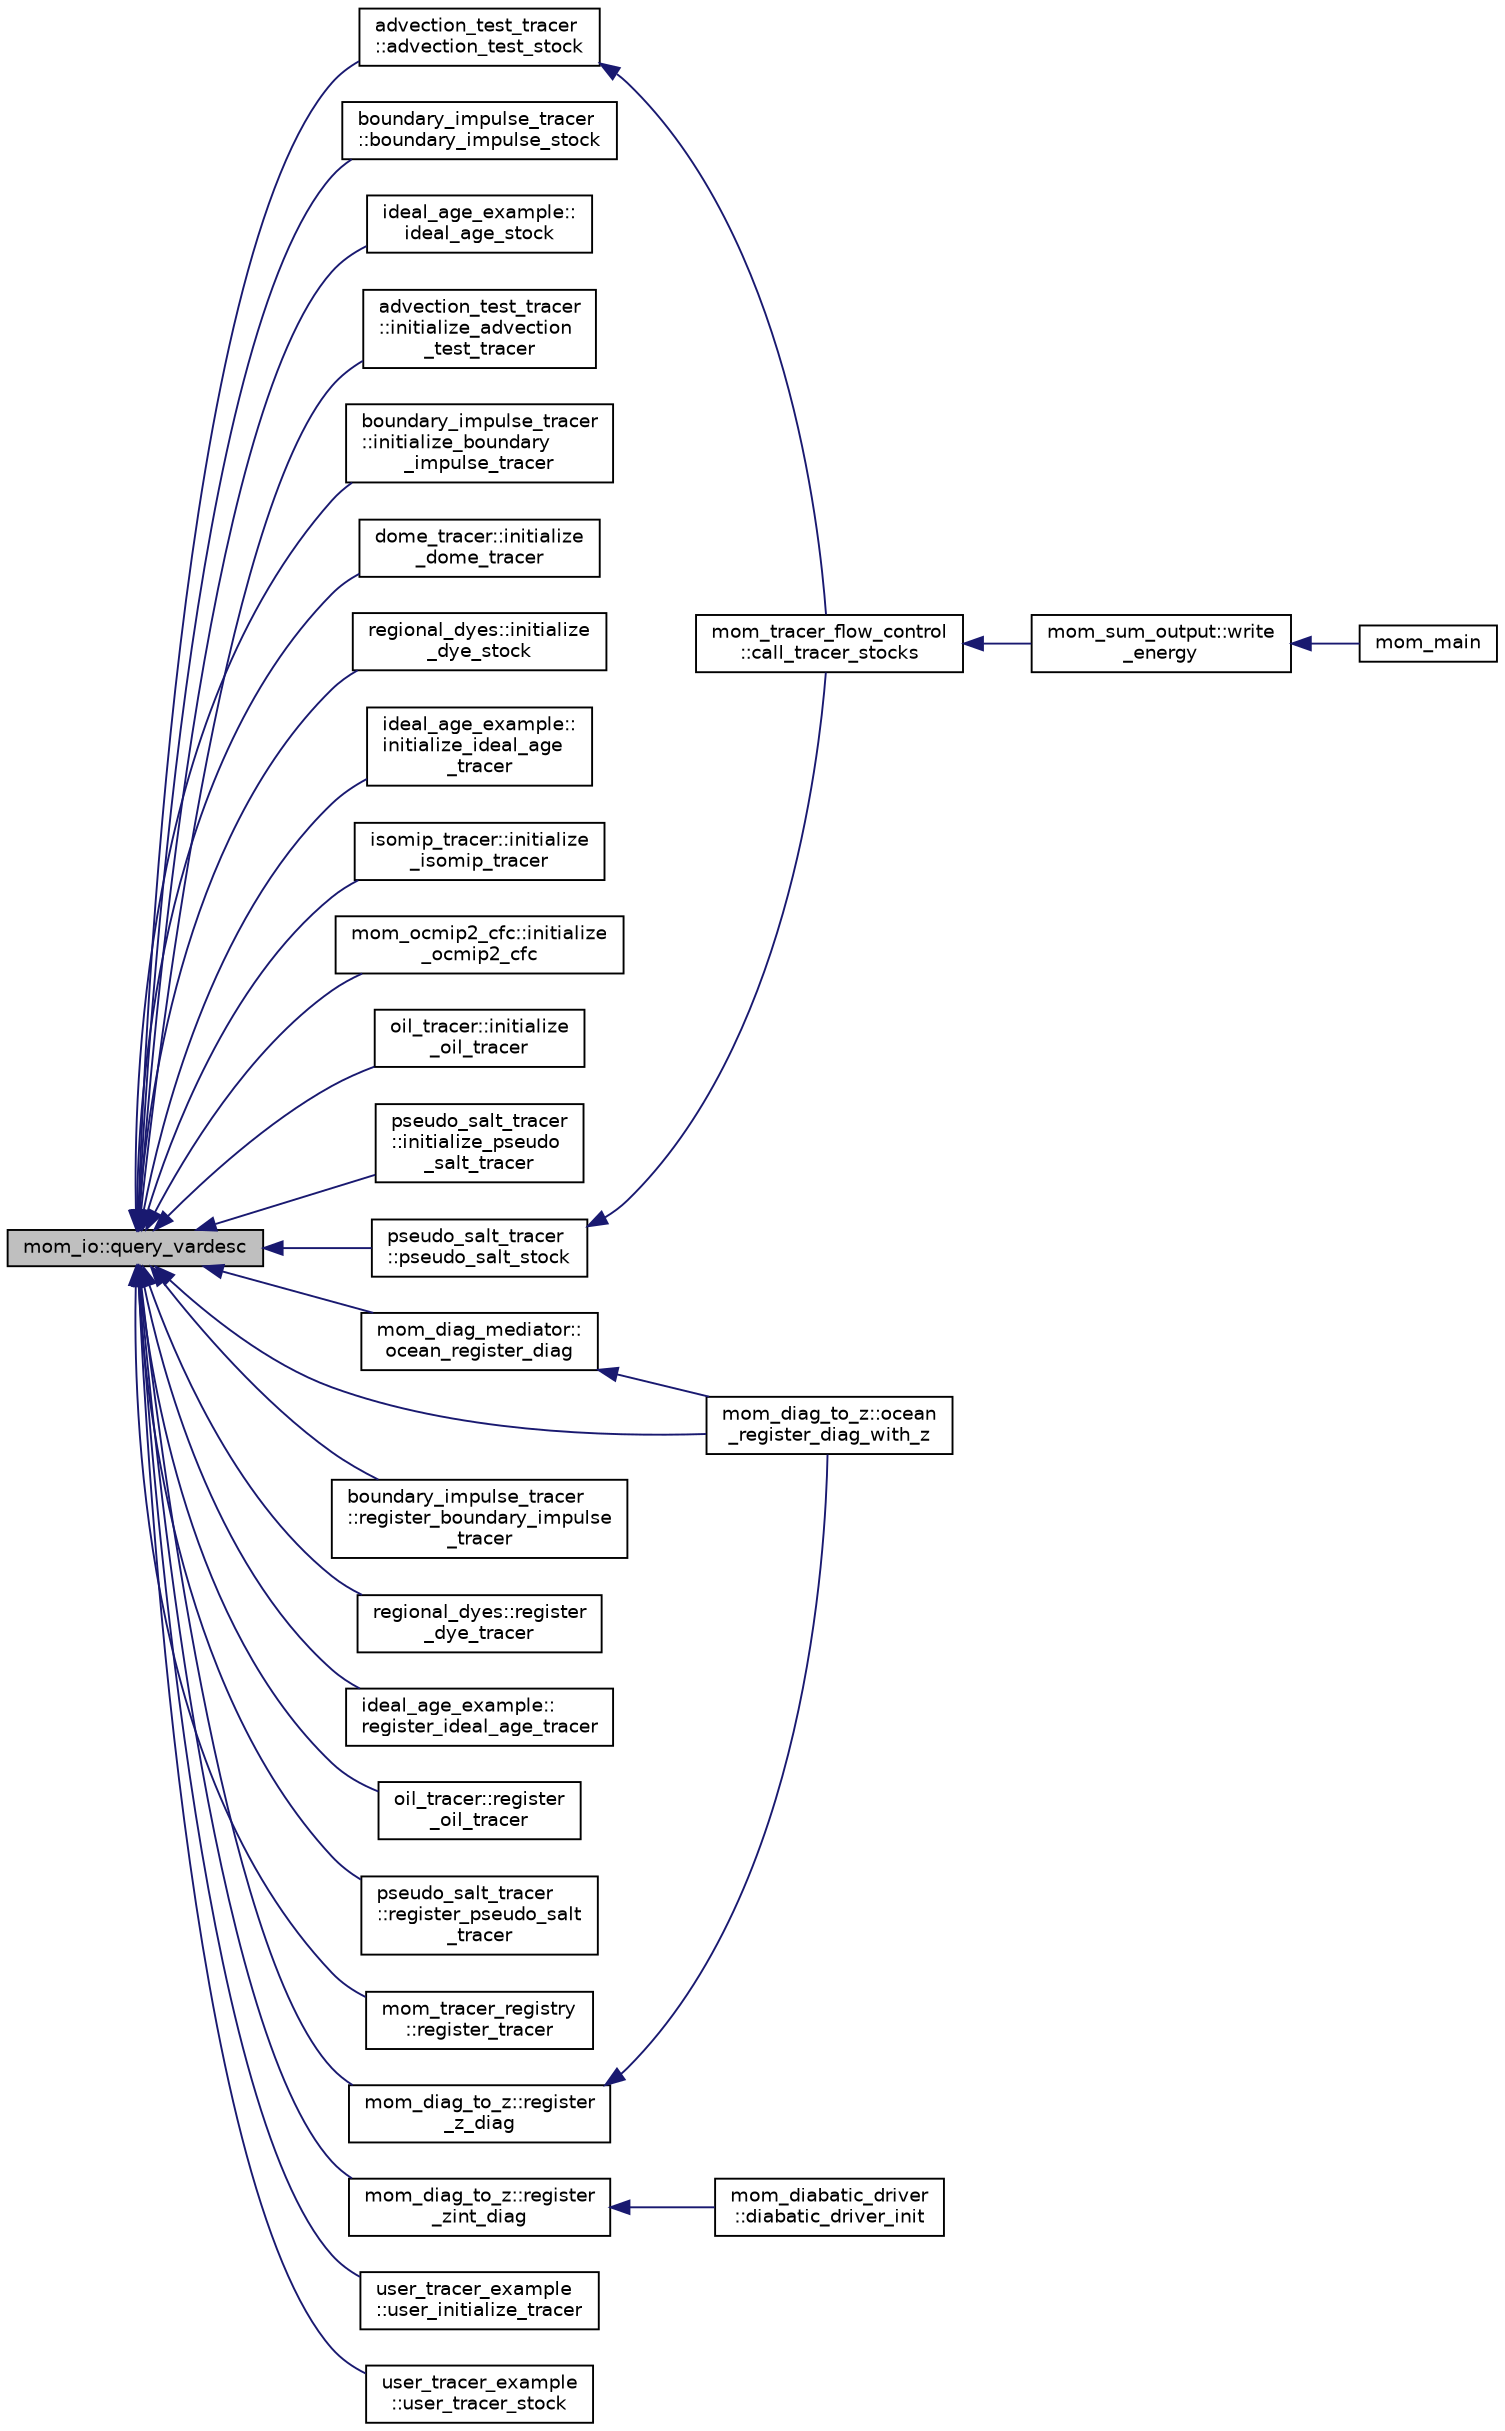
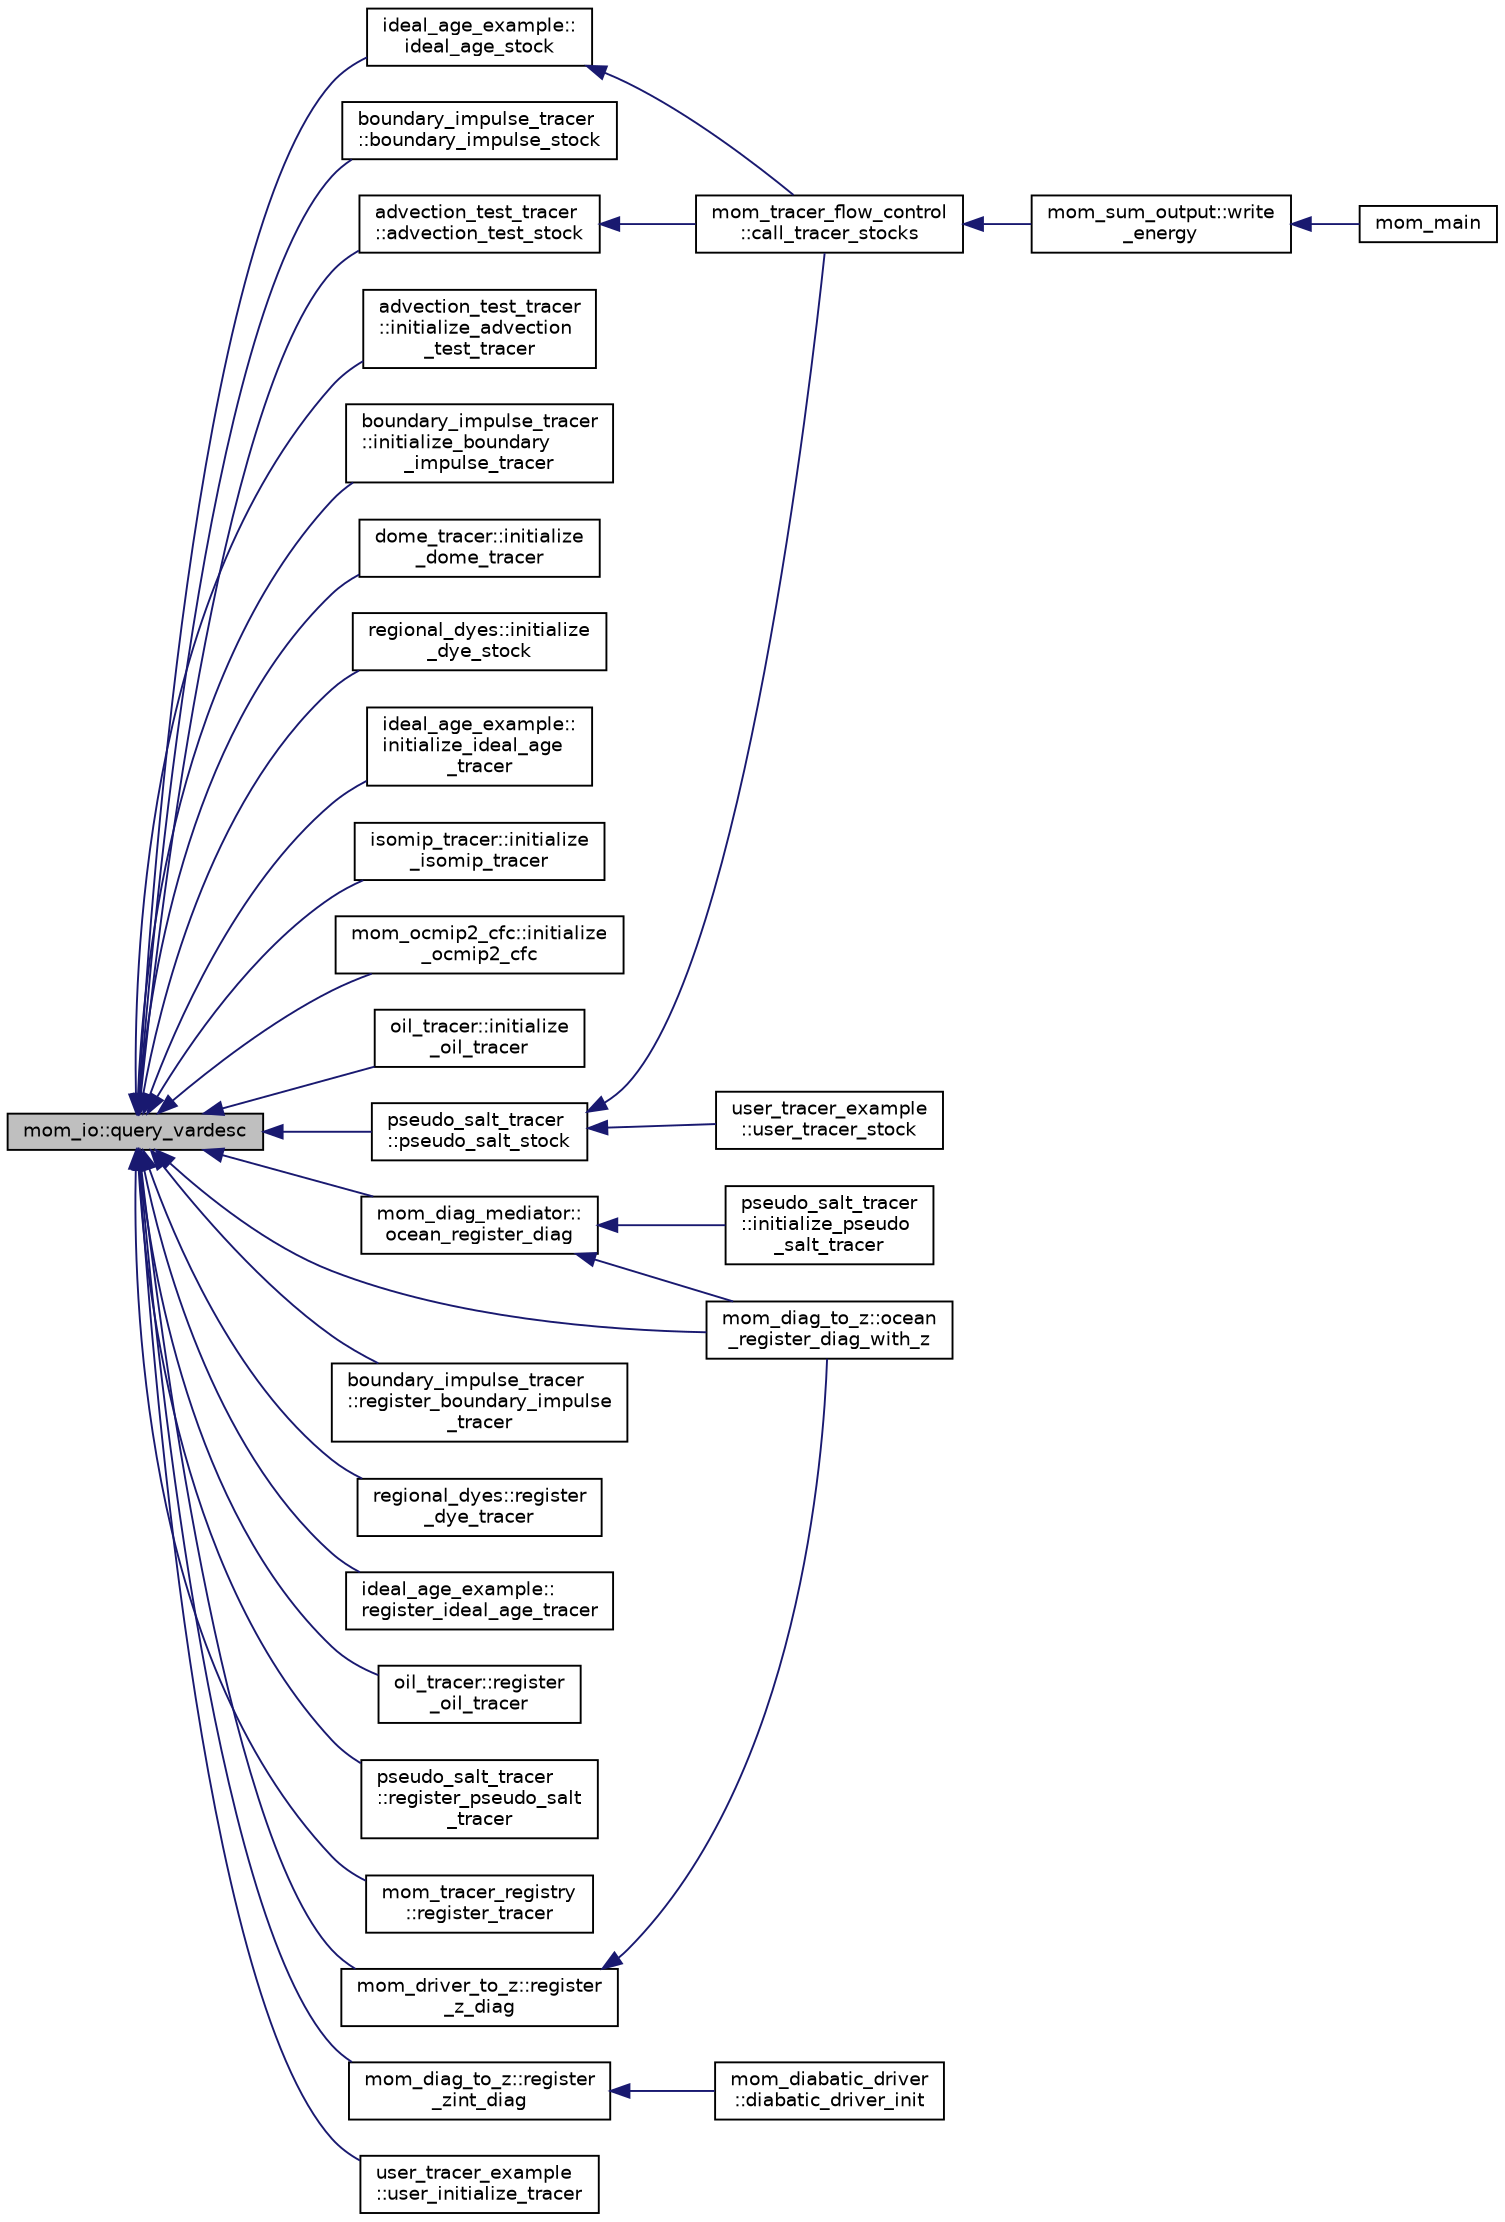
edge "mom_tracer_flow_control ::call_tracer_stocks" -> "ideal_age_example:: ideal_age_stock": added
edge "pseudo_salt_tracer ::initialize_pseudo _salt_tracer" -> "mom_io::query_vardesc": now "pseudo_salt_tracer ::initialize_pseudo _salt_tracer" -> "mom_diag_mediator:: ocean_register_diag"
edge "user_tracer_example ::user_tracer_stock" -> "mom_io::query_vardesc": now "user_tracer_example ::user_tracer_stock" -> "pseudo_salt_tracer ::pseudo_salt_stock"
node "mom_diag_to_z::register _z_diag": label "mom_diag_to_z::register _z_diag" -> "mom_driver_to_z::register _z_diag"
